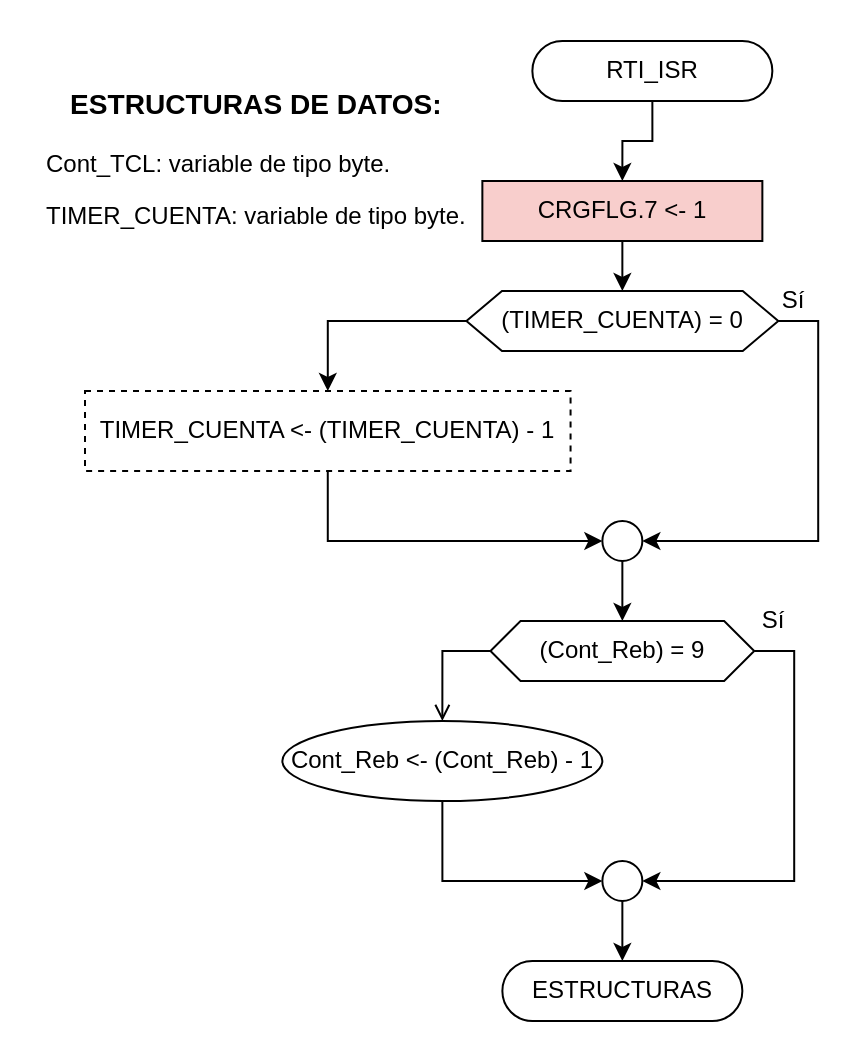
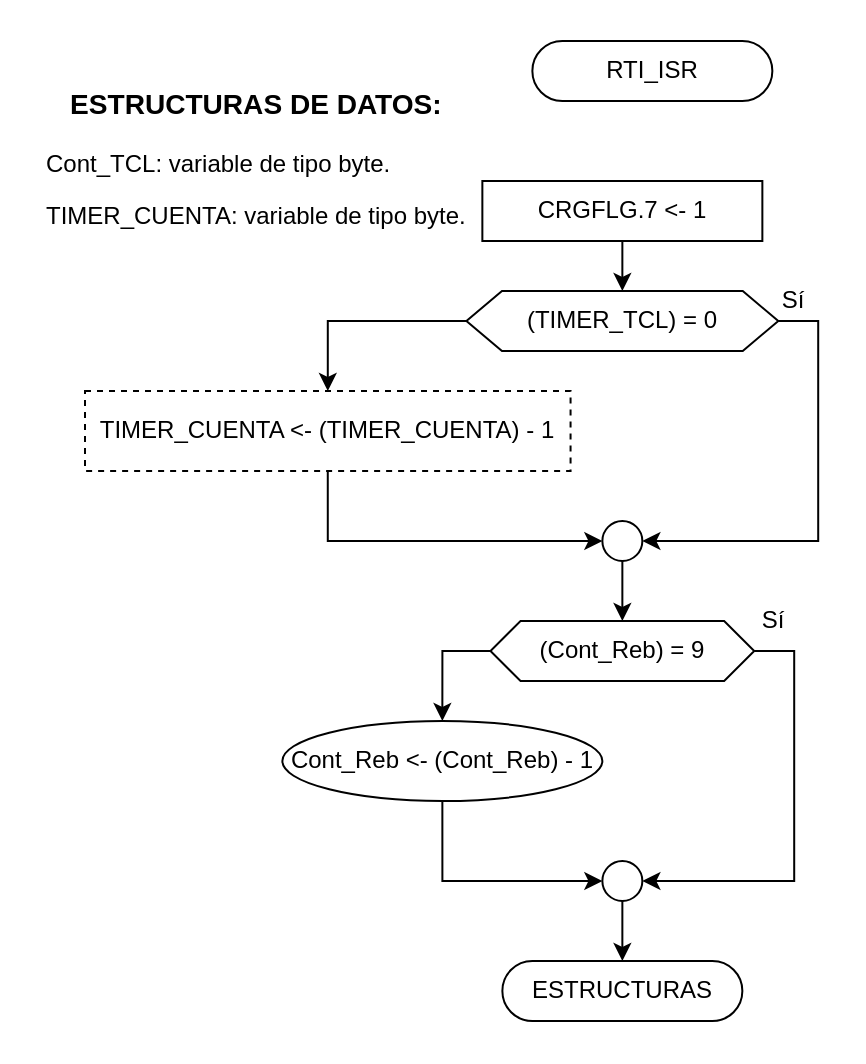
edge "RTI_ISR" -> "CRGFLG.7 <- 1": removed
node "CRGFLG.7 <- 1": fillcolor #f8cecc -> #ffffff
node "(TIMER_CUENTA) = 0": label "(TIMER_CUENTA) = 0" -> "(TIMER_TCL) = 0"
edge "(Cont_Reb) = 9" -> "Cont_Reb <- (Cont_Reb) - 1": arrowhead open -> classic
